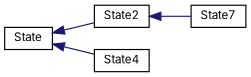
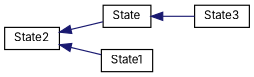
node "State7": label "State7" -> "State1"
edge "State2" -> "State": reversed
node "State4": label "State4" -> "State3"
